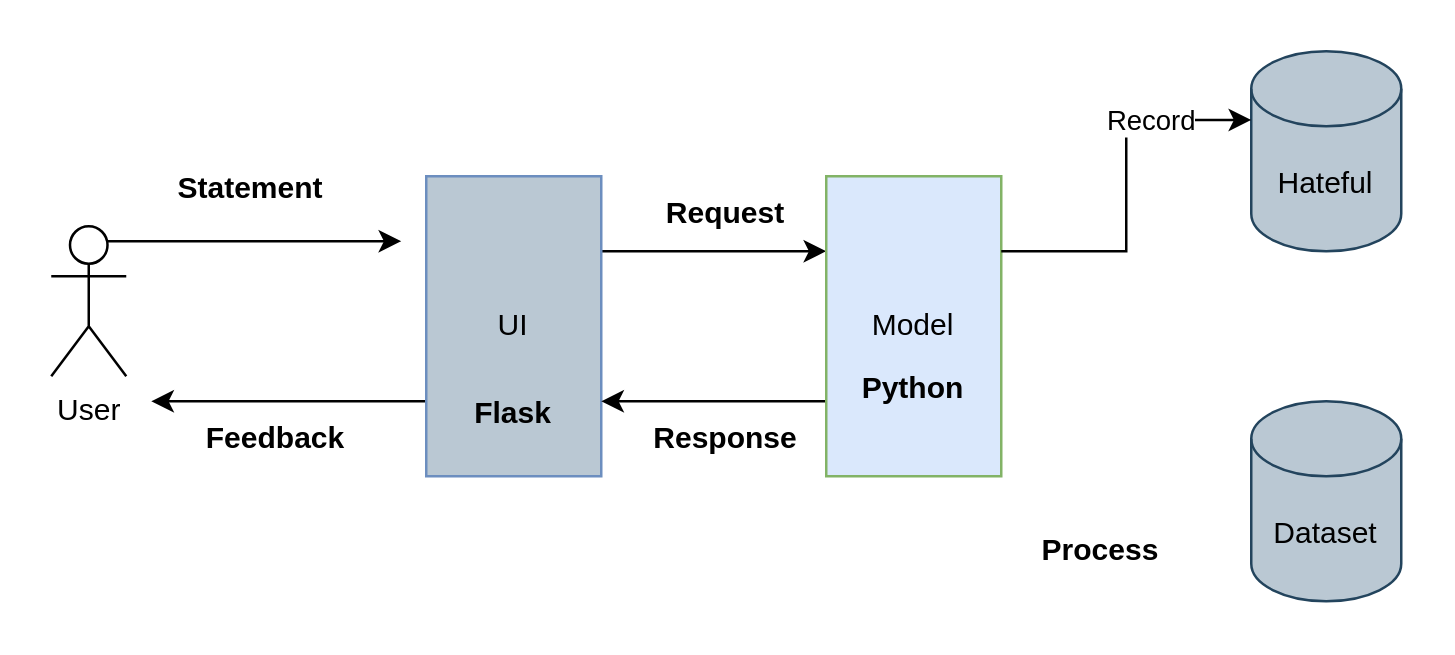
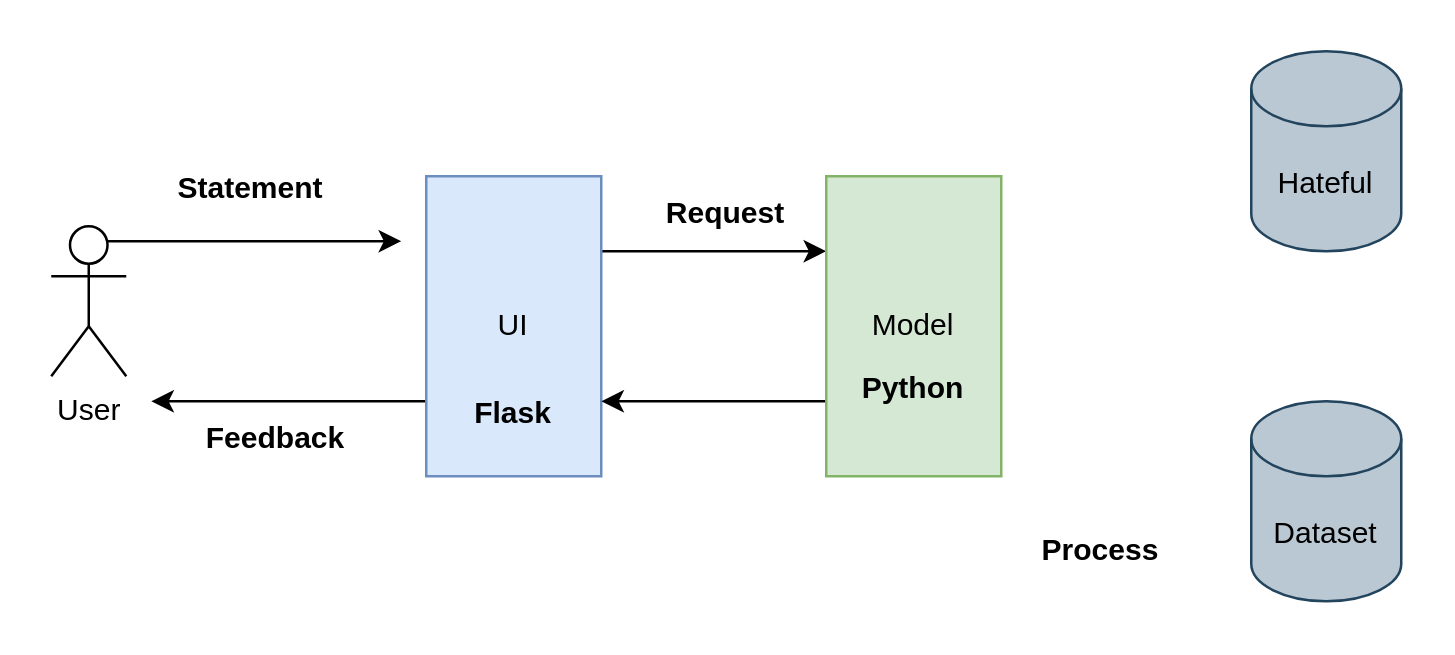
edge "Model" -> "Hateful": removed, label "Record"
node "UI": fillcolor #bac8d3 -> #dae8fc
node "Model": fillcolor #dae8fc -> #d5e8d4
node "Response": removed
